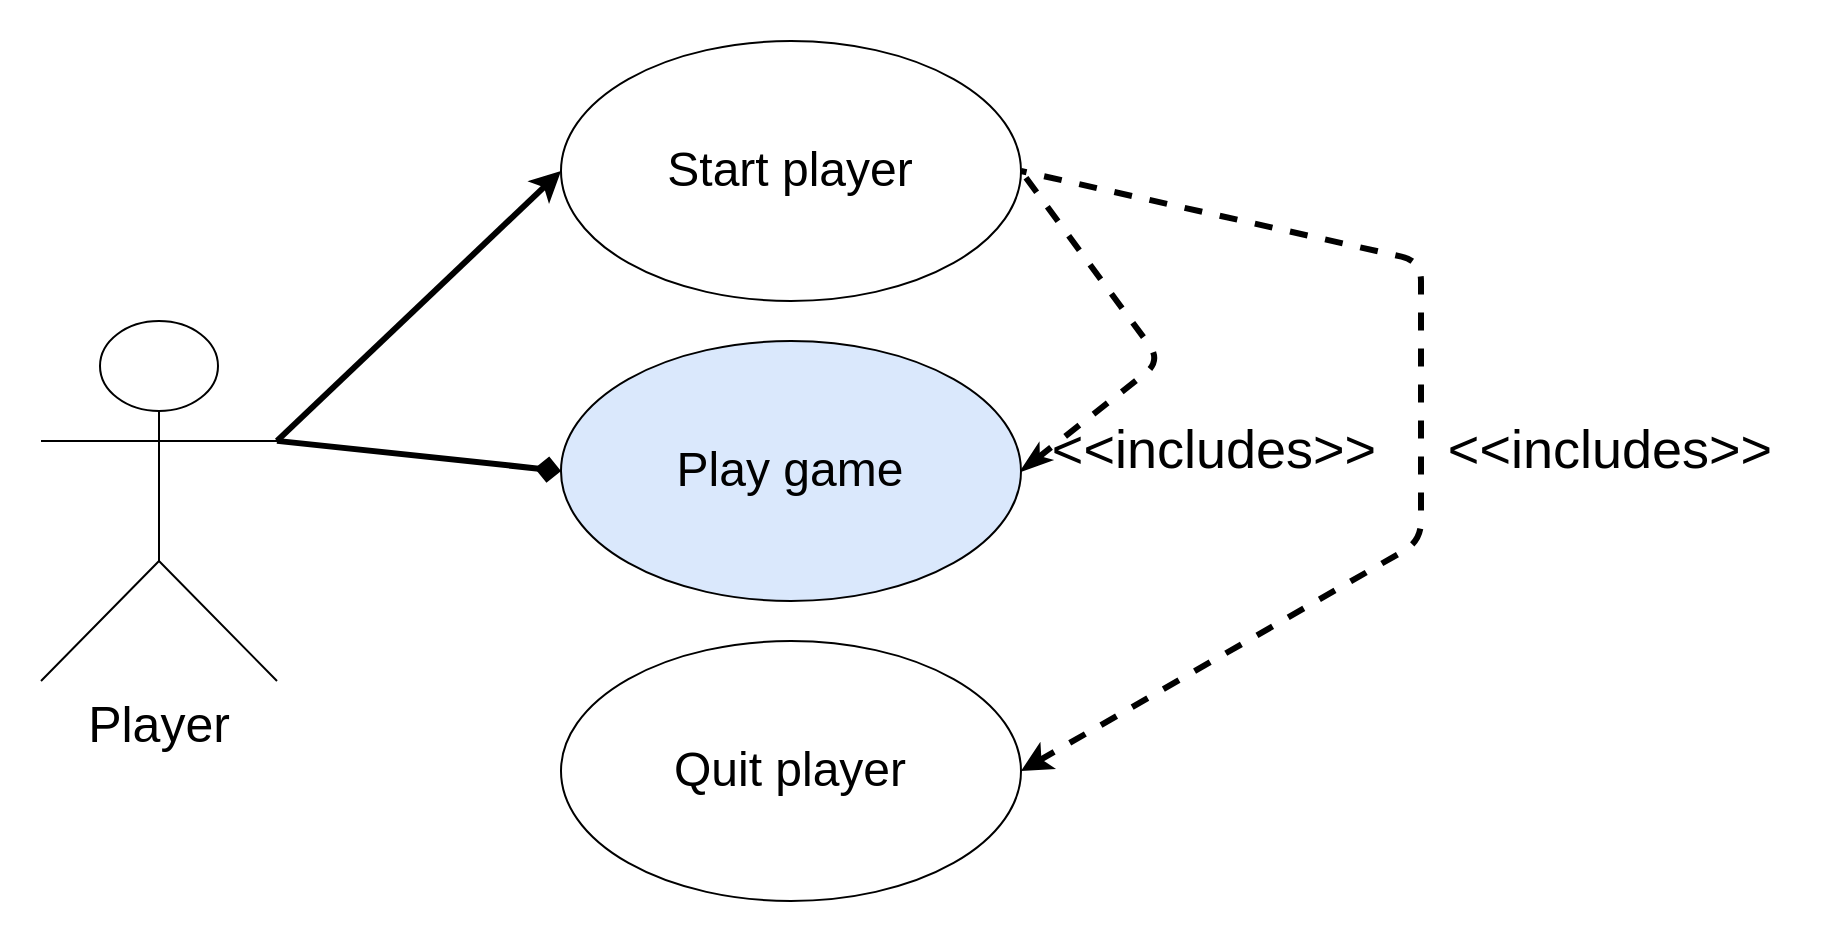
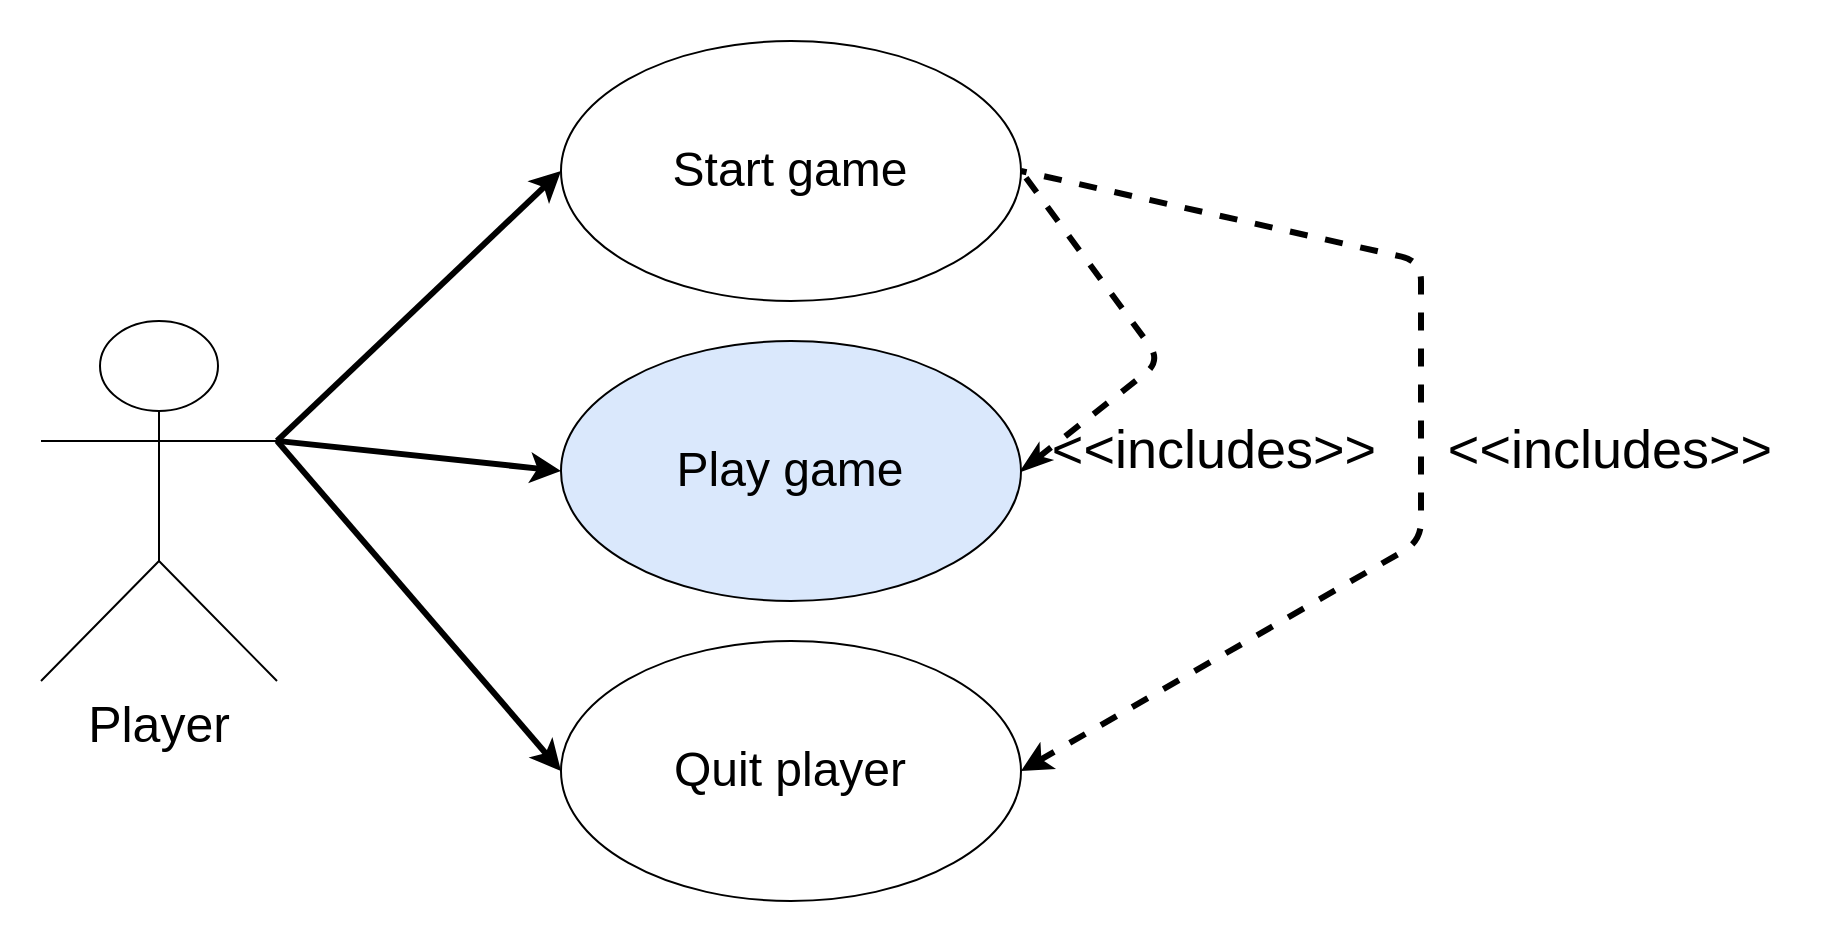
node "Start player": label "Start player" -> "Start game"
edge "Player" -> "Play game": arrowhead diamond -> classic
edge "Player" -> "Quit player": added
